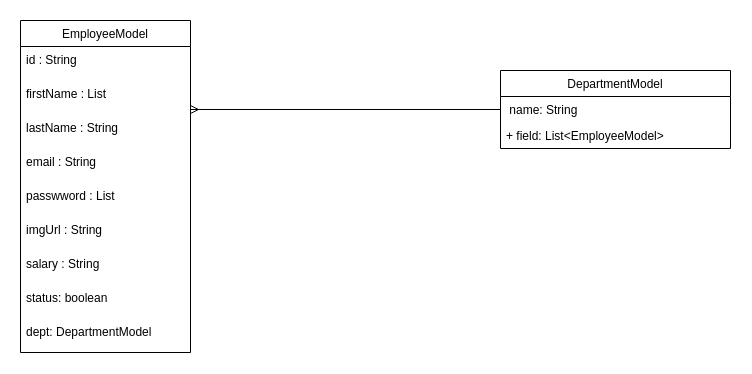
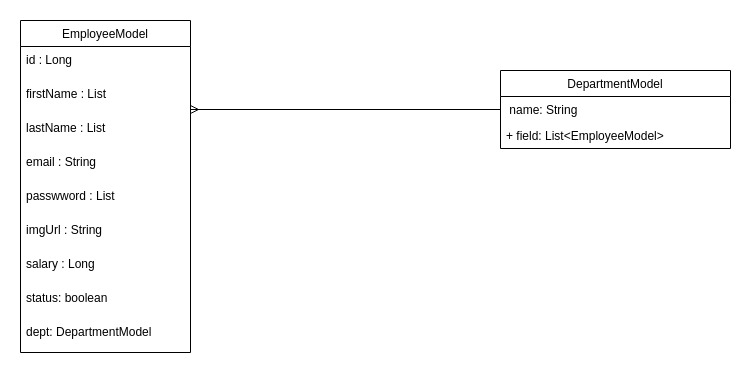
node "id : String": label "id : String" -> "id : Long"
node "lastName : String": label "lastName : String" -> "lastName : List"
node "salary : String": label "salary : String" -> "salary : Long"
